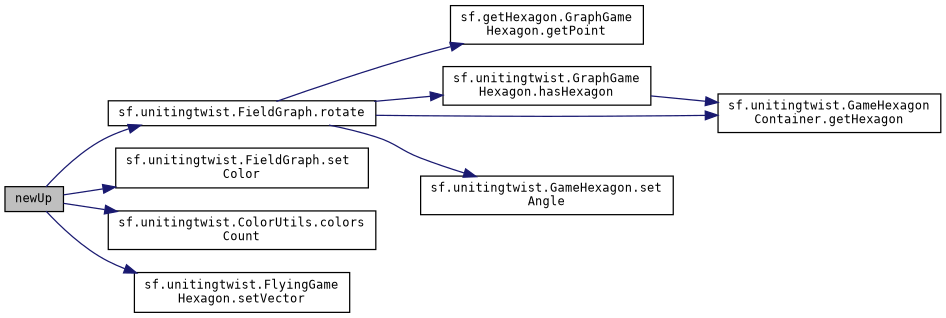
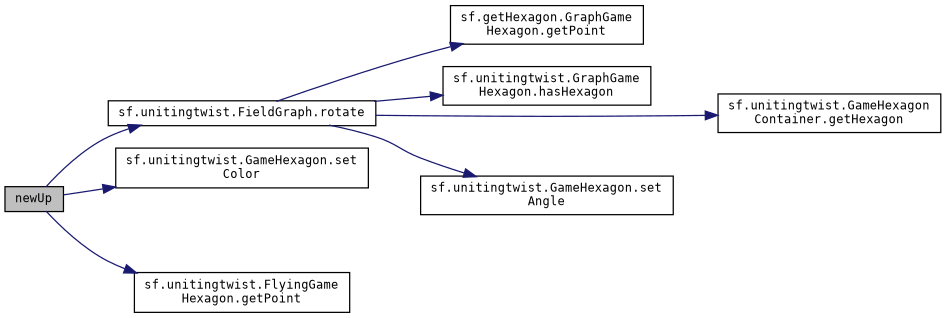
edge "sf.unitingtwist.GraphGame Hexagon.hasHexagon" -> "sf.unitingtwist.GameHexagon Container.getHexagon": removed
node "sf.unitingtwist.FieldGraph.set Color": label "sf.unitingtwist.FieldGraph.set Color" -> "sf.unitingtwist.GameHexagon.set Color"
node "sf.unitingtwist.ColorUtils.colors Count": removed
node "sf.unitingtwist.FlyingGame Hexagon.setVector": label "sf.unitingtwist.FlyingGame Hexagon.setVector" -> "sf.unitingtwist.FlyingGame Hexagon.getPoint"
